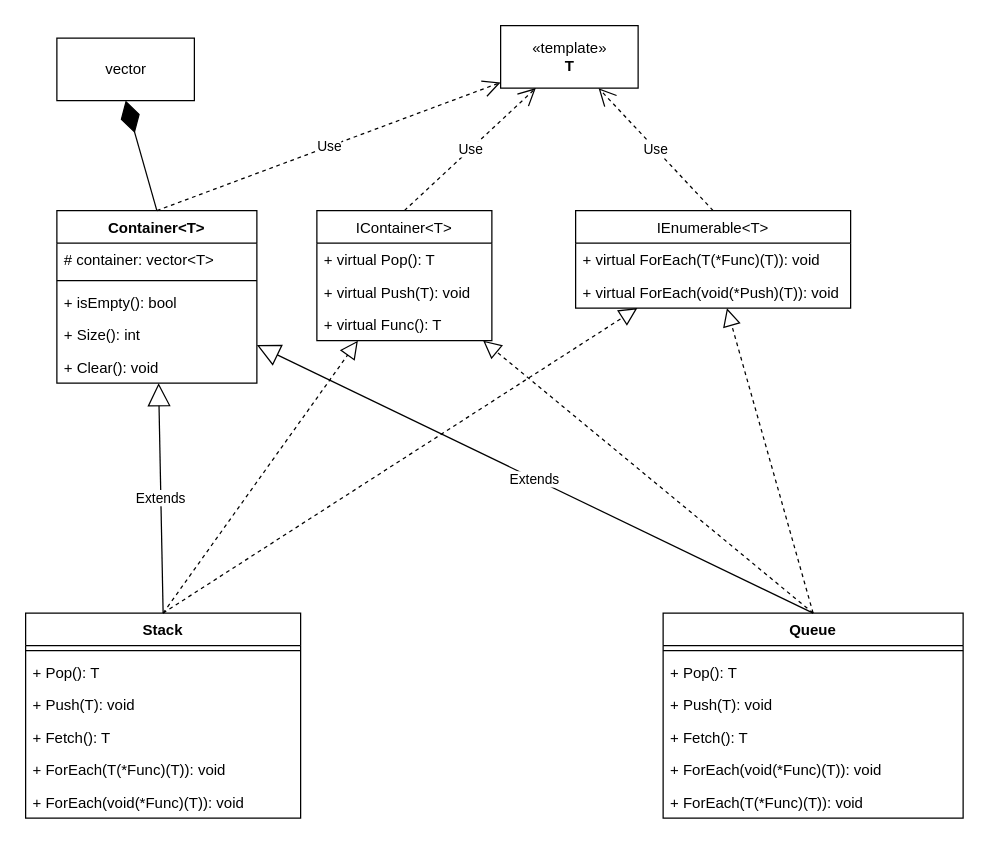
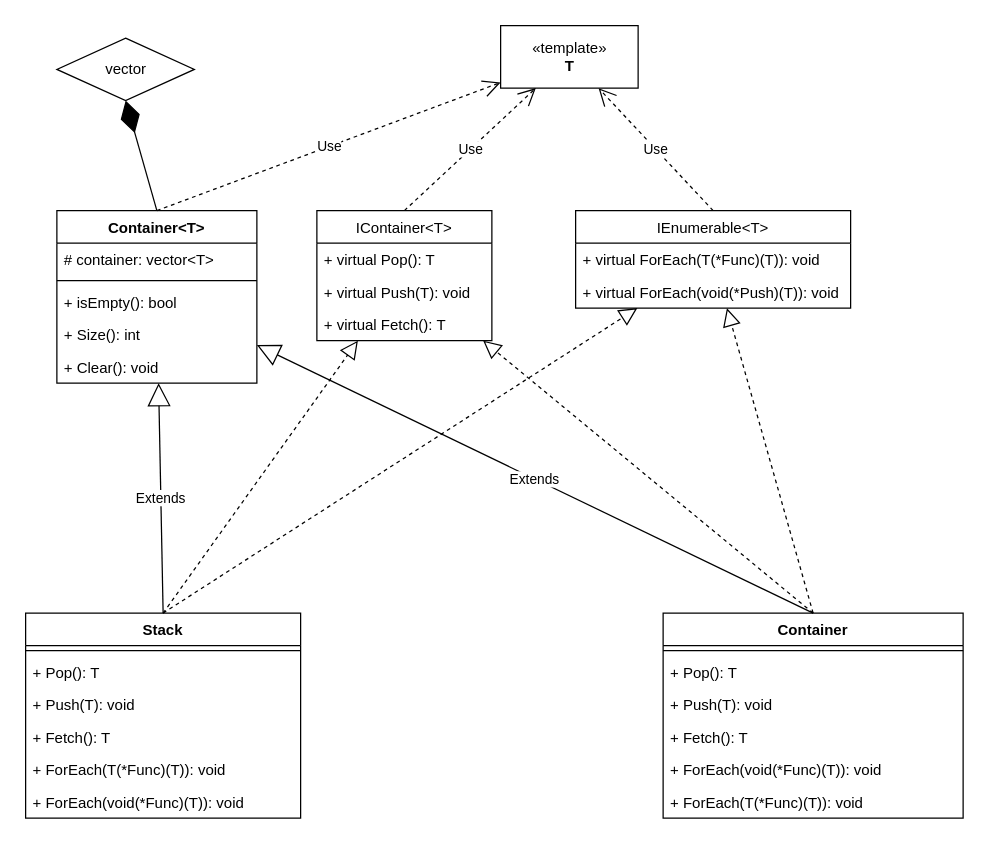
node "vector": shape rectangle -> diamond
node "+ virtual Func(): T": label "+ virtual Func(): T" -> "+ virtual Fetch(): T"
node "Queue": label "Queue" -> "Container"
